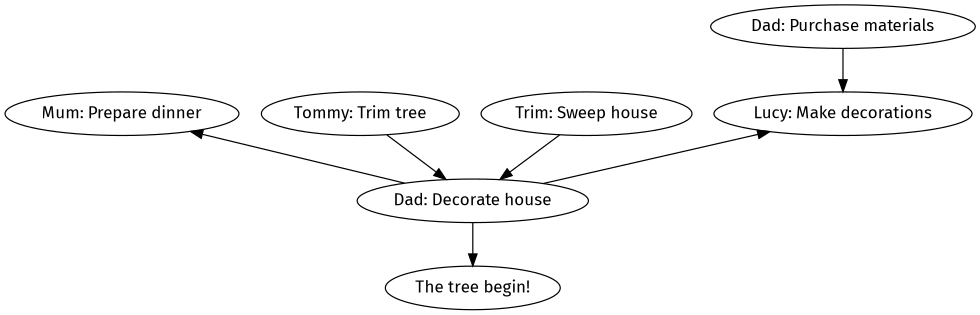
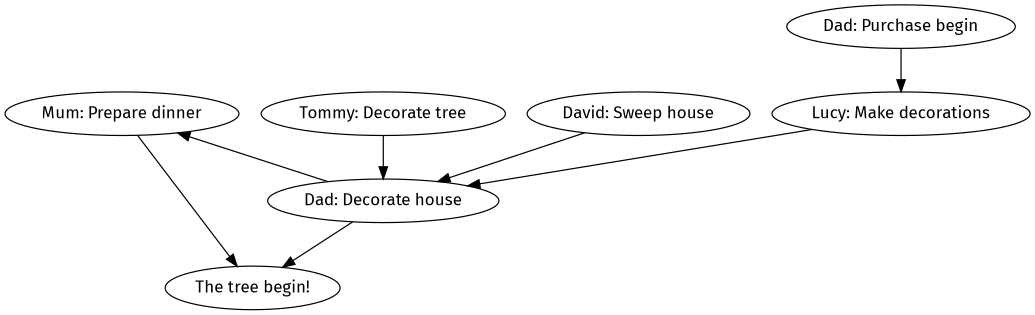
node "Dad: Purchase materials": label "Dad: Purchase materials" -> "Dad: Purchase begin"
node "Tommy: Trim tree": label "Tommy: Trim tree" -> "Tommy: Decorate tree"
node "Trim: Sweep house": label "Trim: Sweep house" -> "David: Sweep house"
edge "Dad: Decorate house" -> "Lucy: Make decorations": reversed
edge "Mum: Prepare dinner" -> "The tree begin!": added
